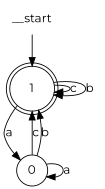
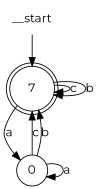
node "1": label "1" -> "7"
